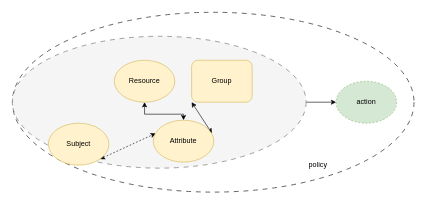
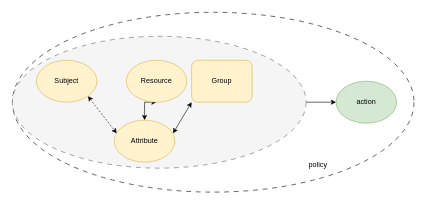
node "Resource": moved (145, 81) -> (157, 81)
node "action": style dashed -> solid
node "Attribute": moved (184, 141) -> (145, 141)
node "Subject": moved (79, 144) -> (67, 81)
